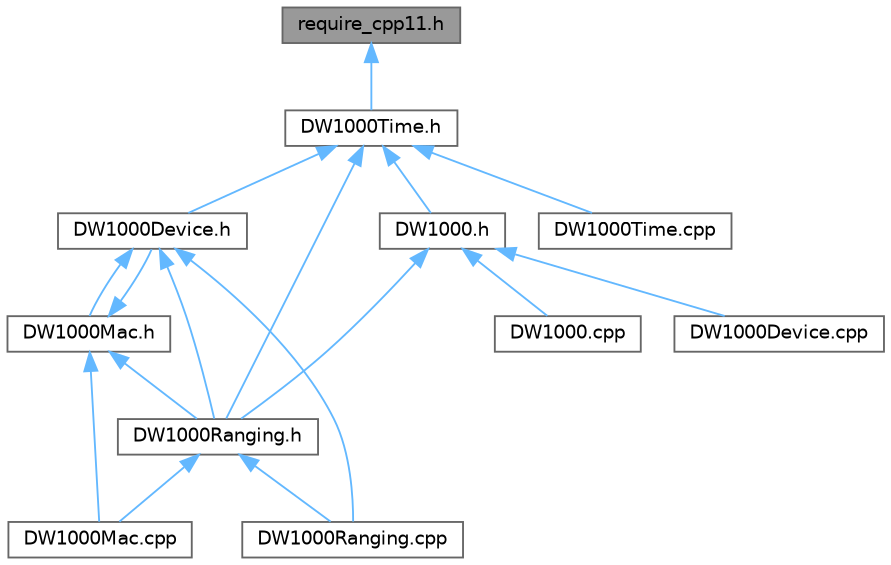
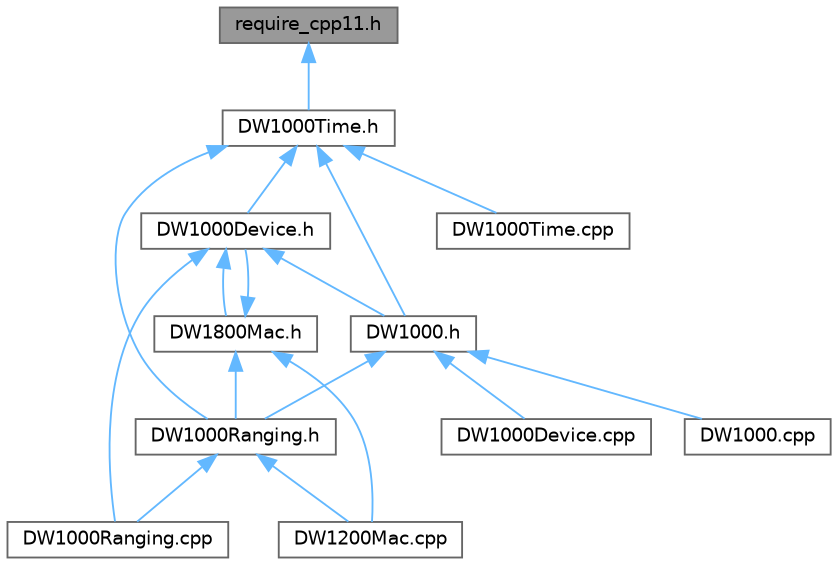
node "DW1000Mac.h": label "DW1000Mac.h" -> "DW1800Mac.h"
edge "DW1000Ranging.h" -> "DW1000Device.h": now "DW1000.h" -> "DW1000Device.h"
node "DW1000Mac.cpp": label "DW1000Mac.cpp" -> "DW1200Mac.cpp"
